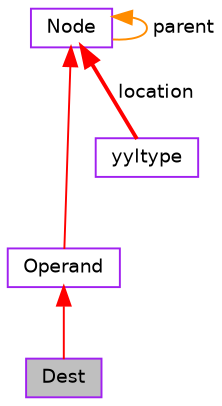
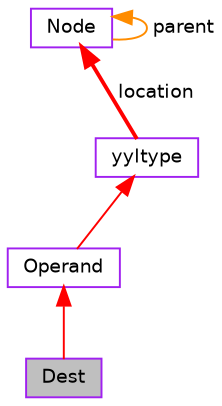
edge "Operand" -> "Node": now "Operand" -> "yyltype"
